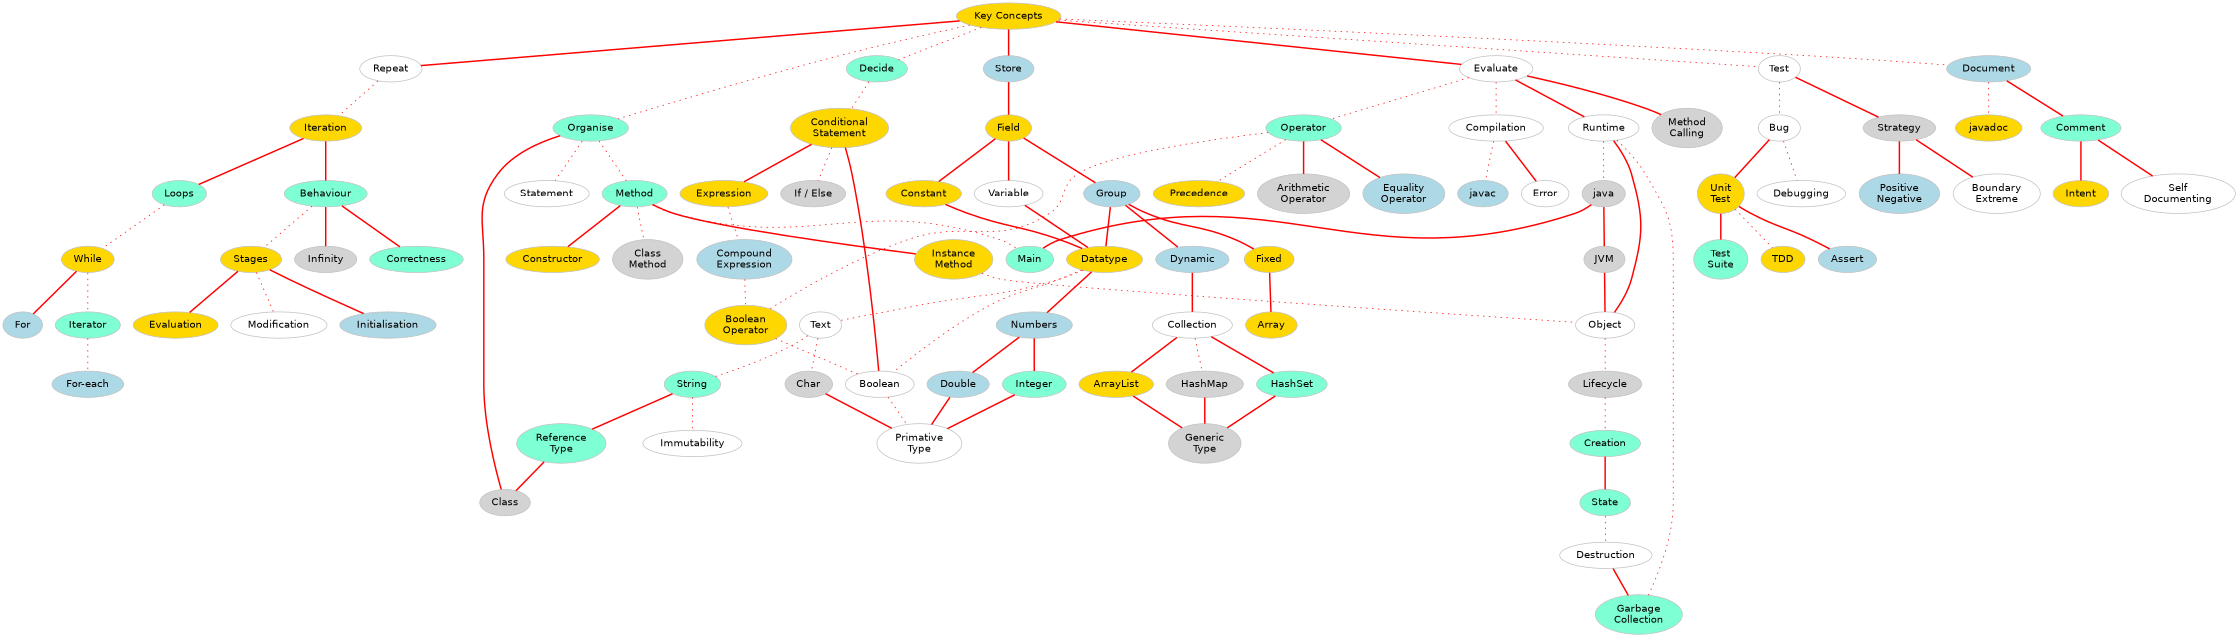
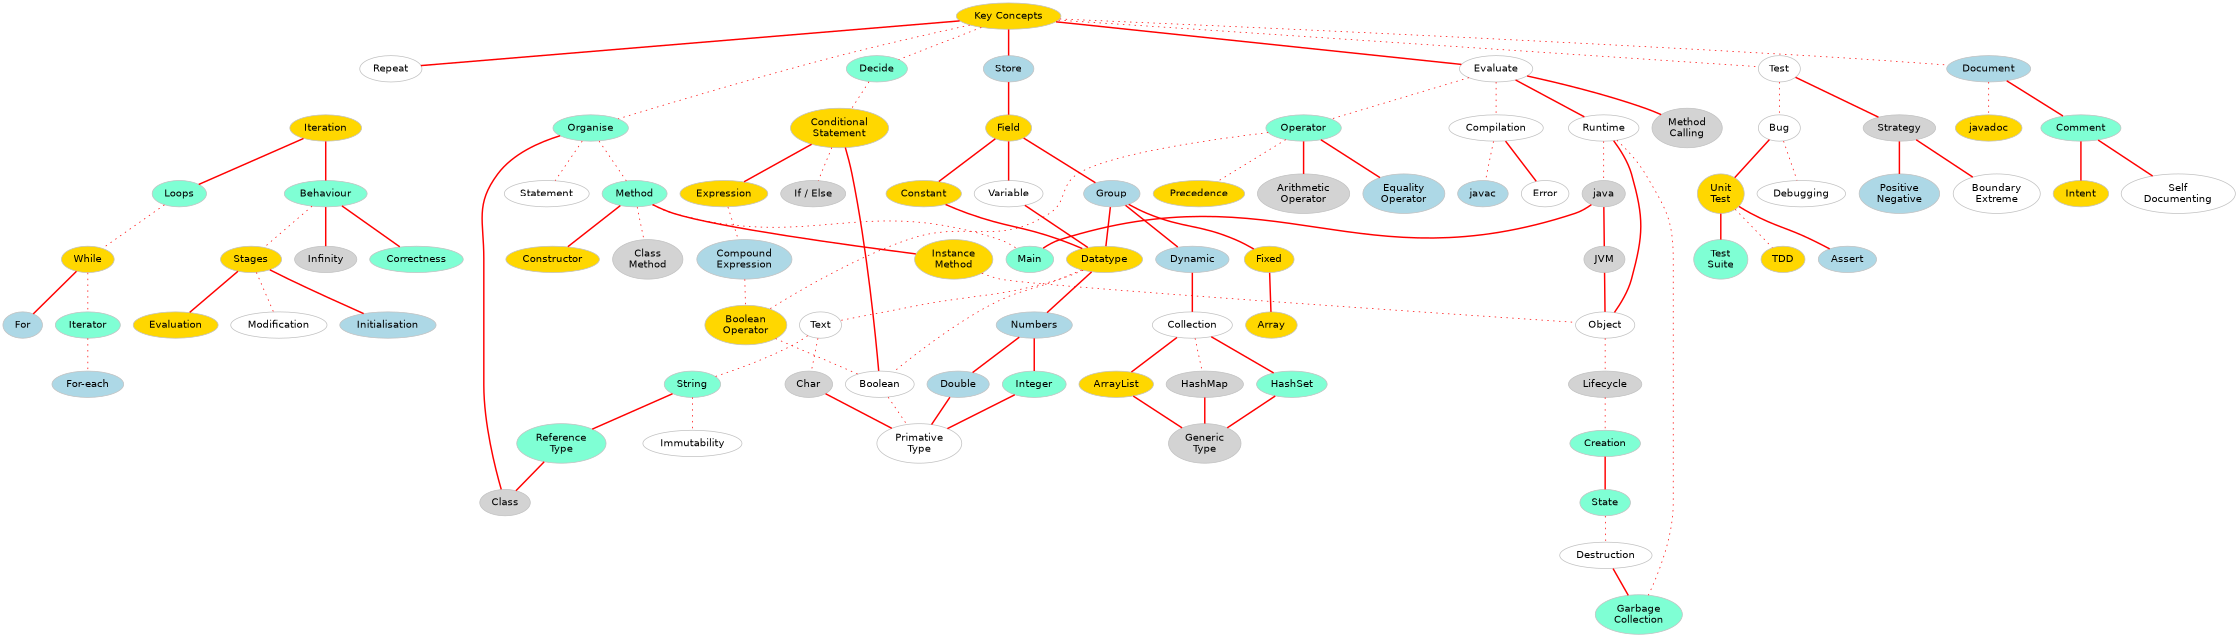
edge "Repeat" -- "Iteration": removed
